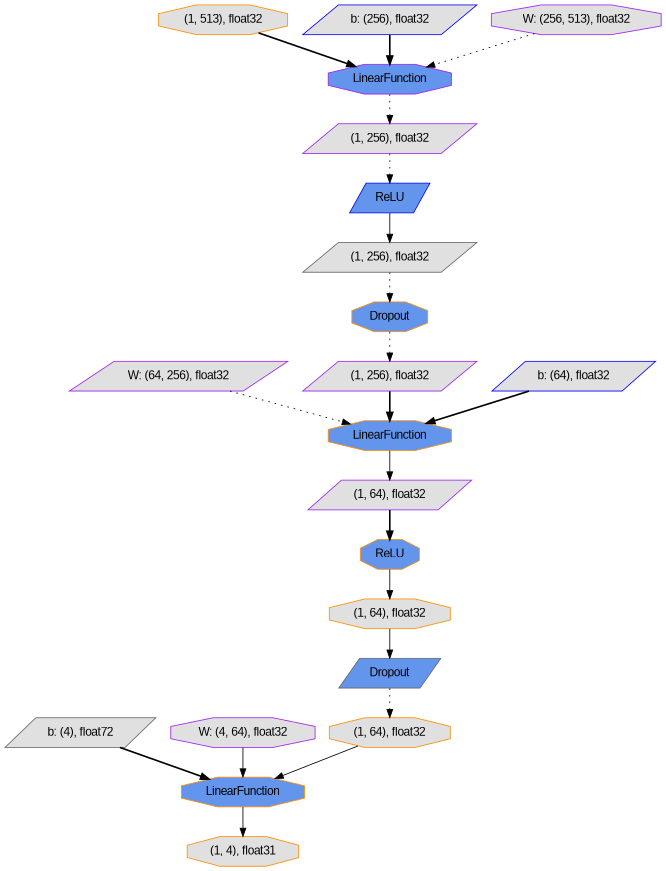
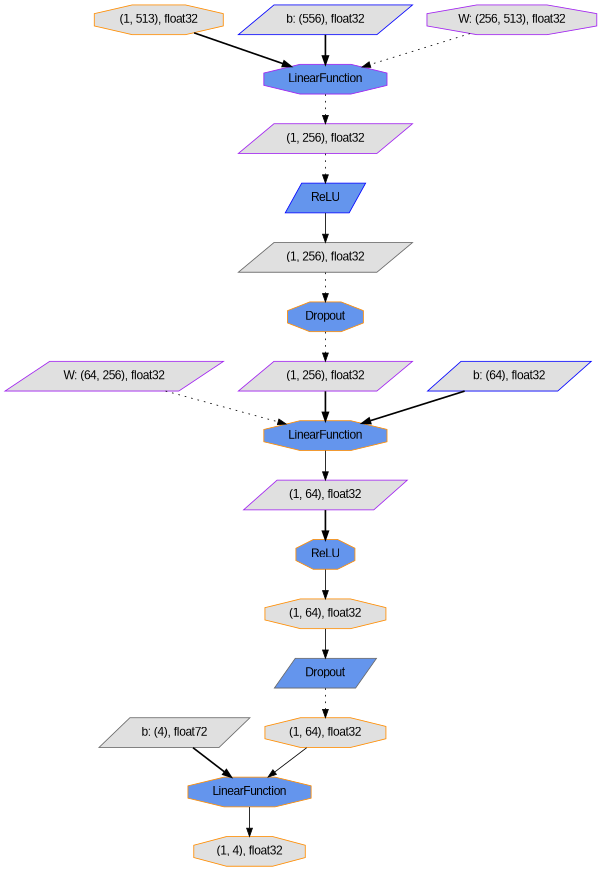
node "b: (256), float32": label "b: (256), float32" -> "b: (556), float32"
node "W: (4, 64), float32": removed
node "(1, 4), float31": label "(1, 4), float31" -> "(1, 4), float32"
